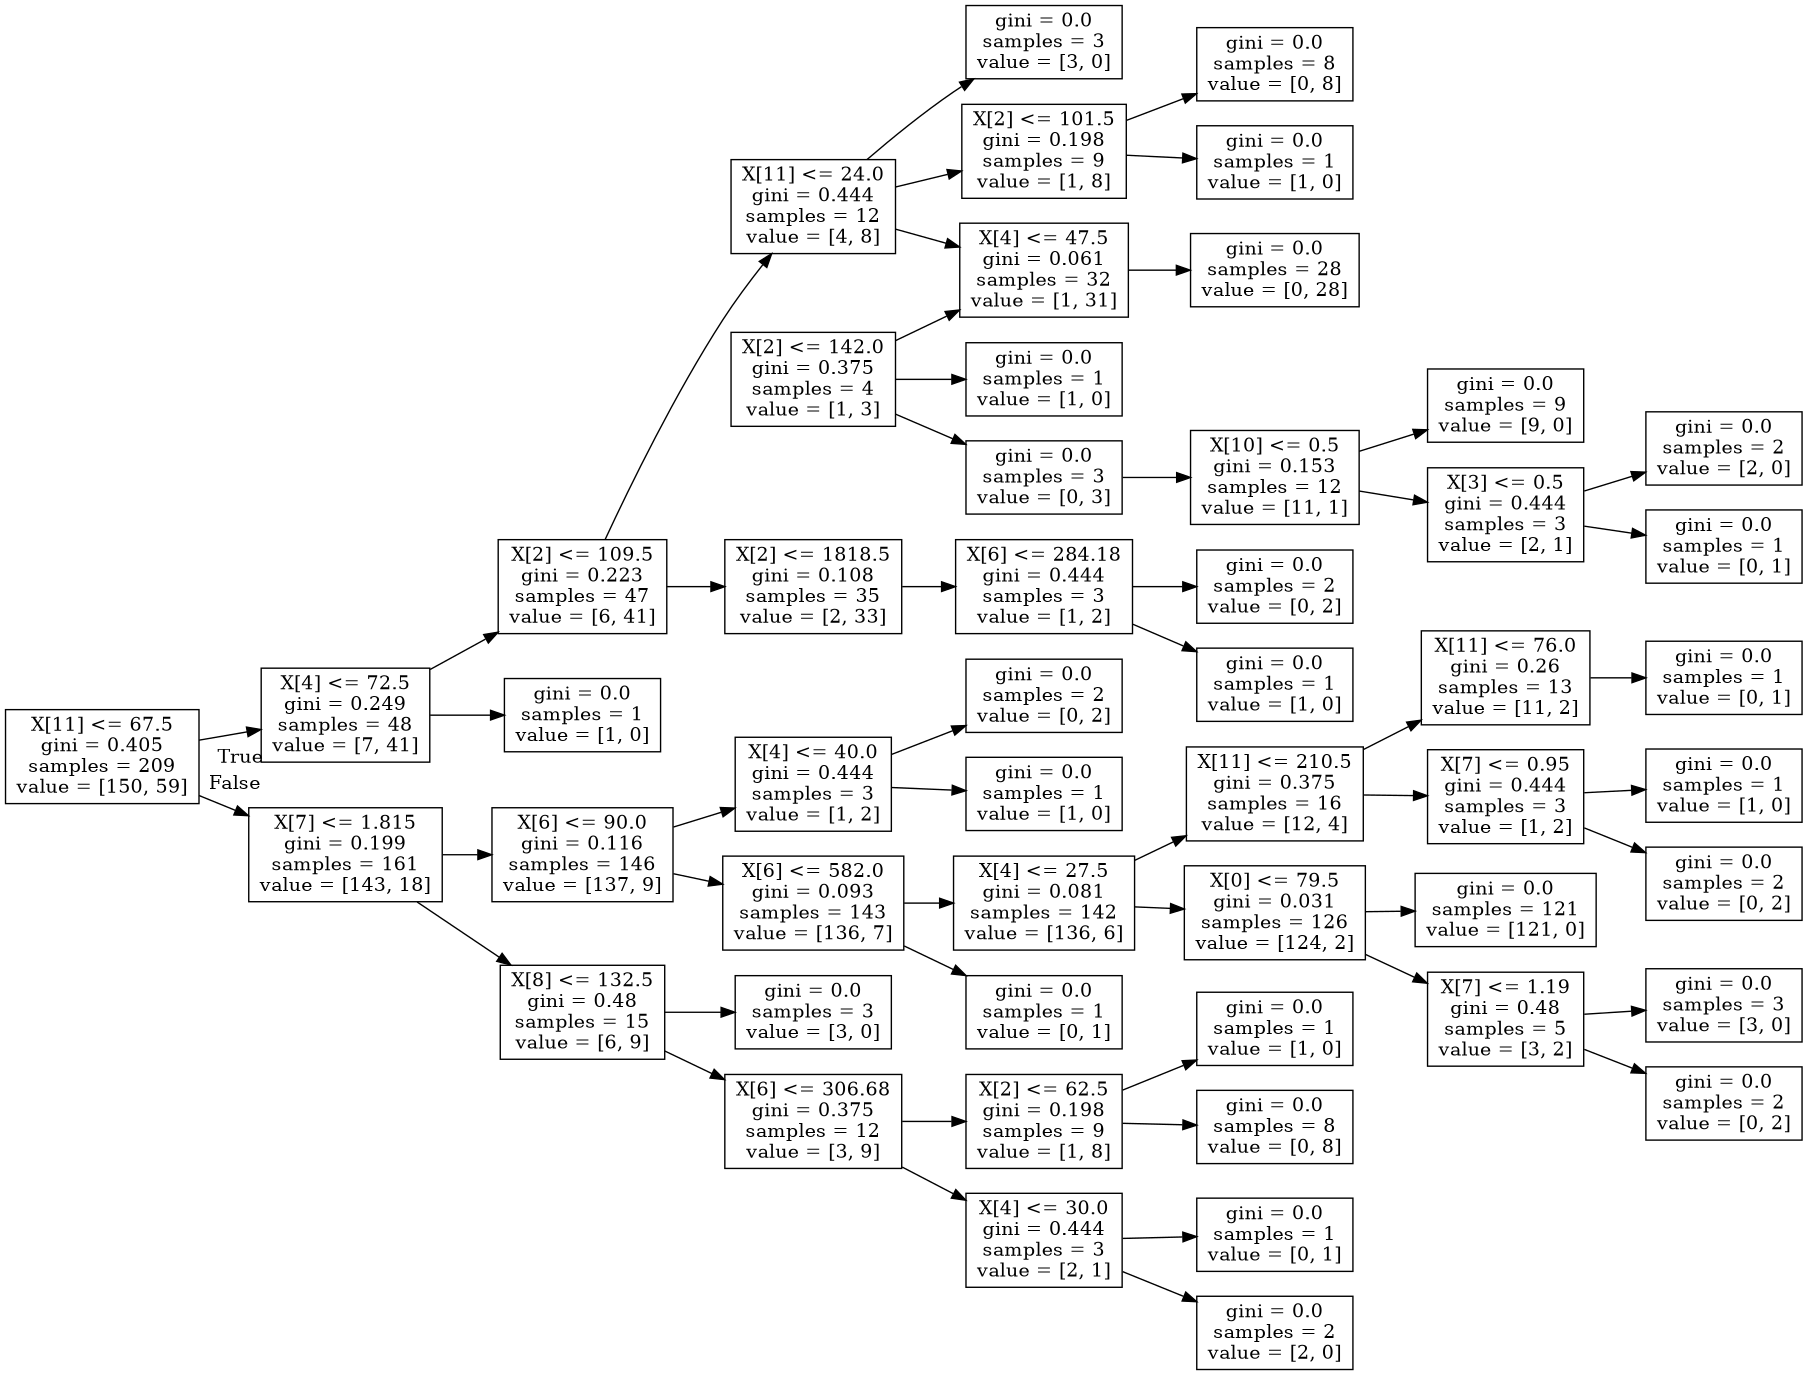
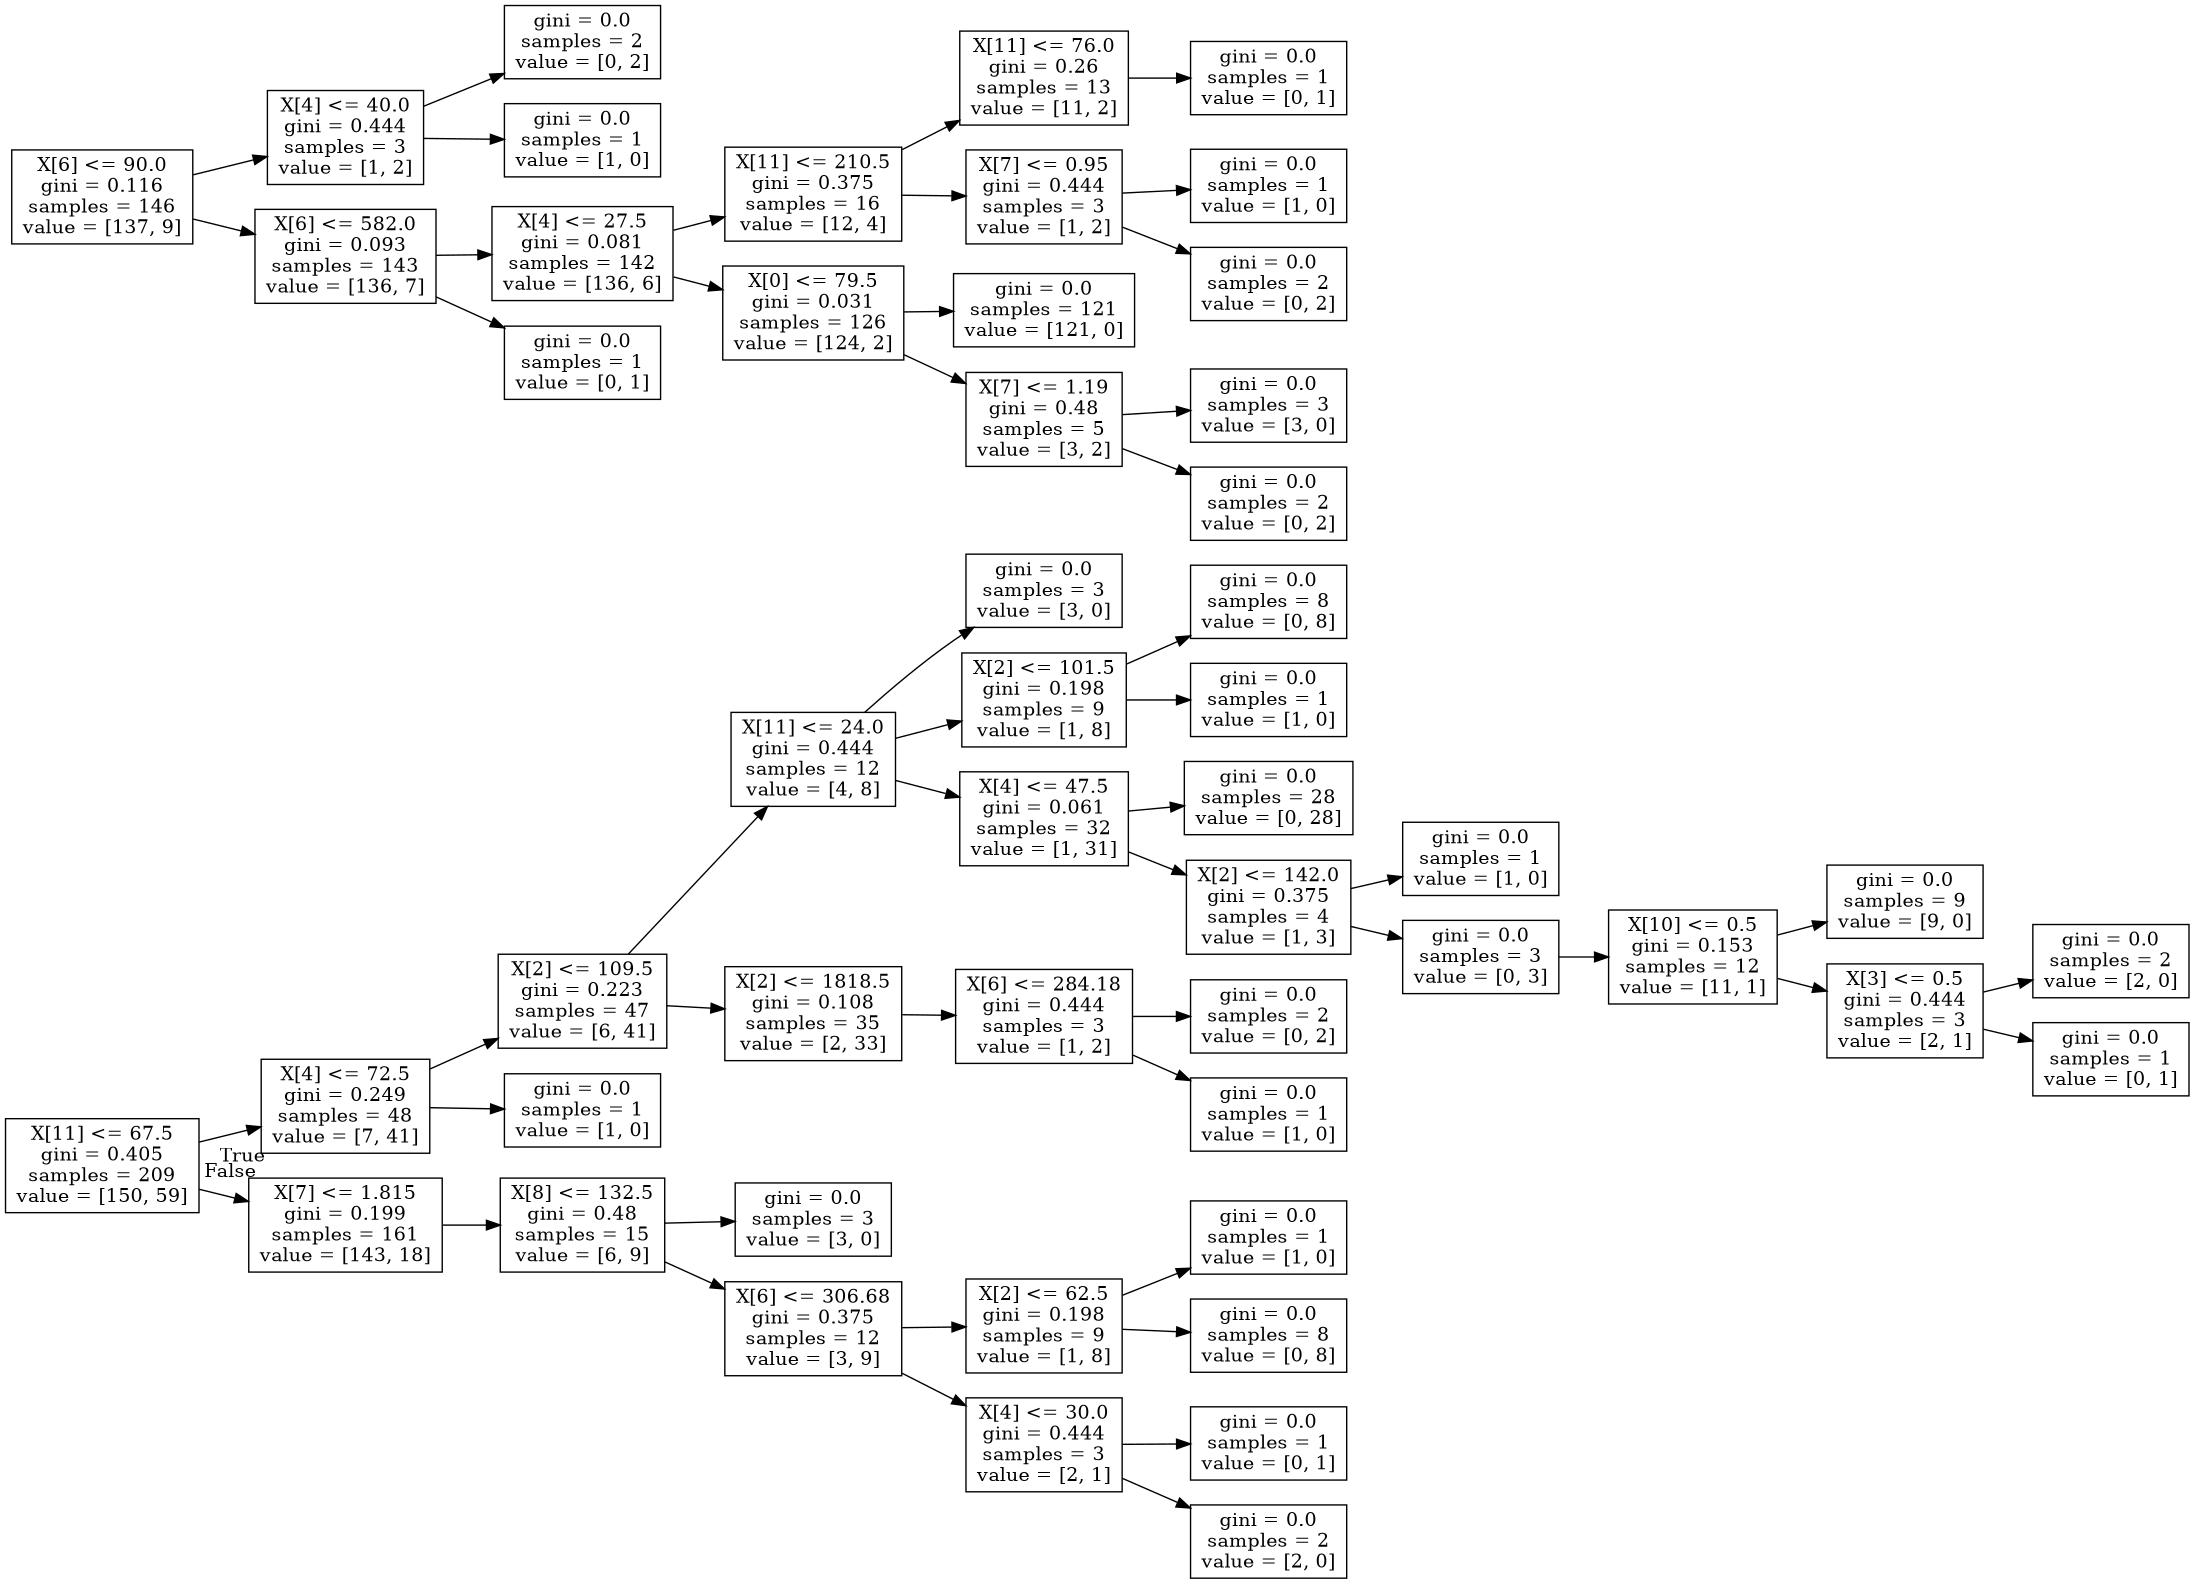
edge "X[2] <= 142.0 gini = 0.375 samples = 4 value = [1, 3]" -> "X[4] <= 47.5 gini = 0.061 samples = 32 value = [1, 31]": reversed
edge "X[7] <= 1.815 gini = 0.199 samples = 161 value = [143, 18]" -> "X[6] <= 90.0 gini = 0.116 samples = 146 value = [137, 9]": removed
